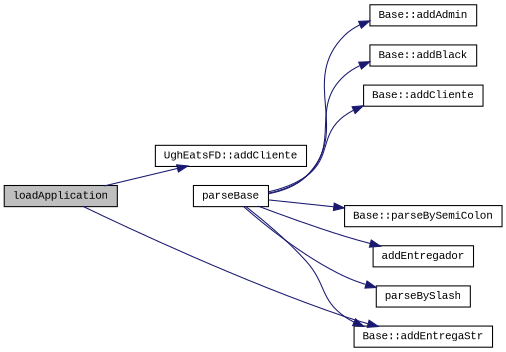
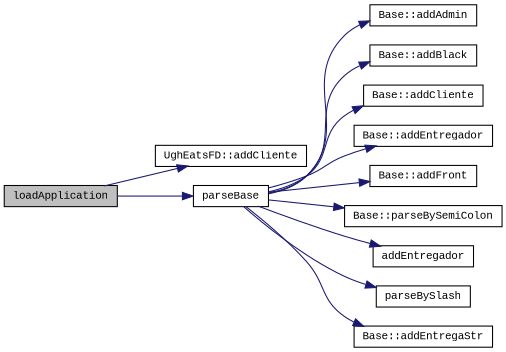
node "Base::addEntregador": added
node "Base::addFront": added
edge "loadApplication" -> "Base::addEntregaStr": now "loadApplication" -> "parseBase"
